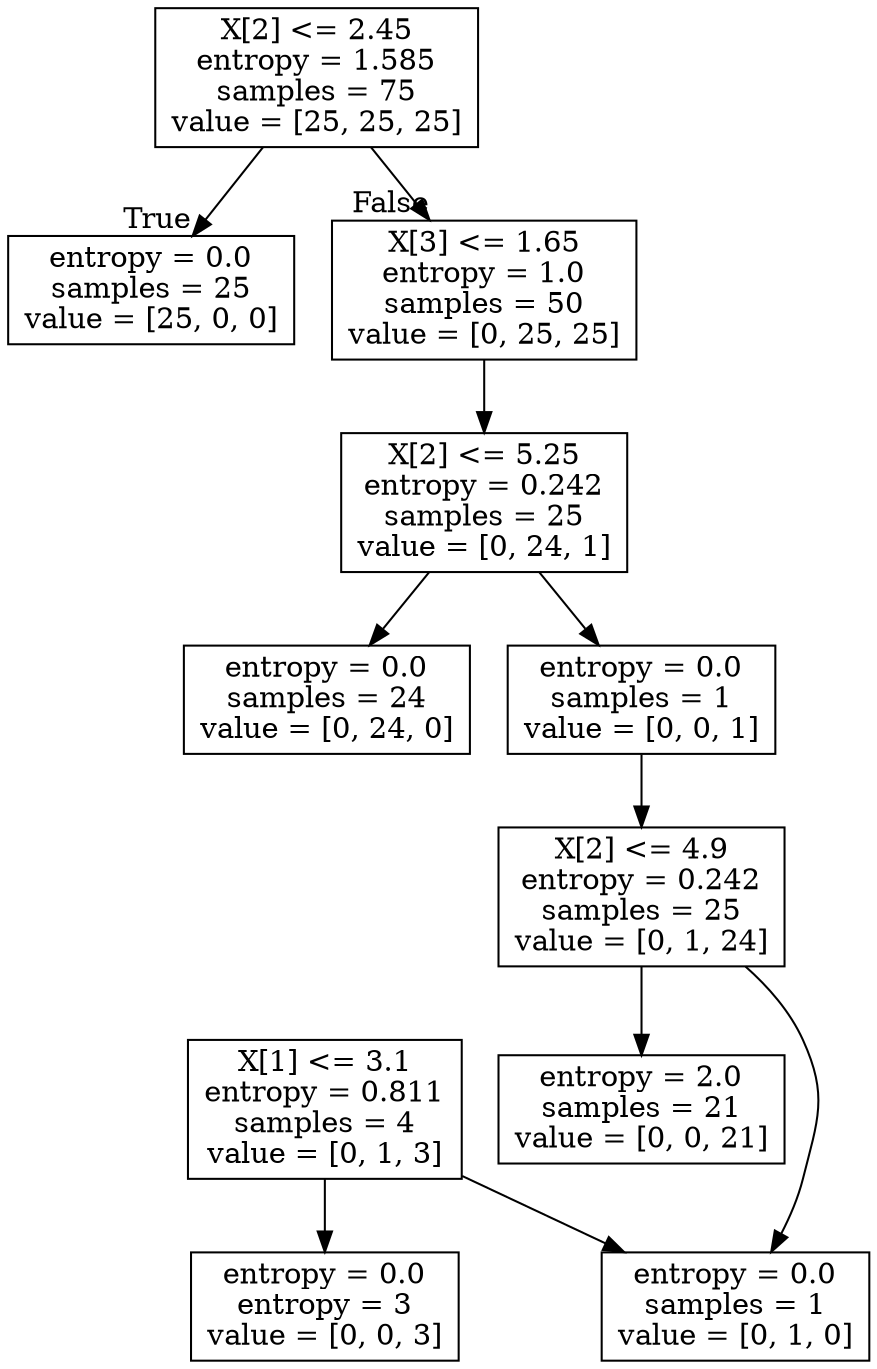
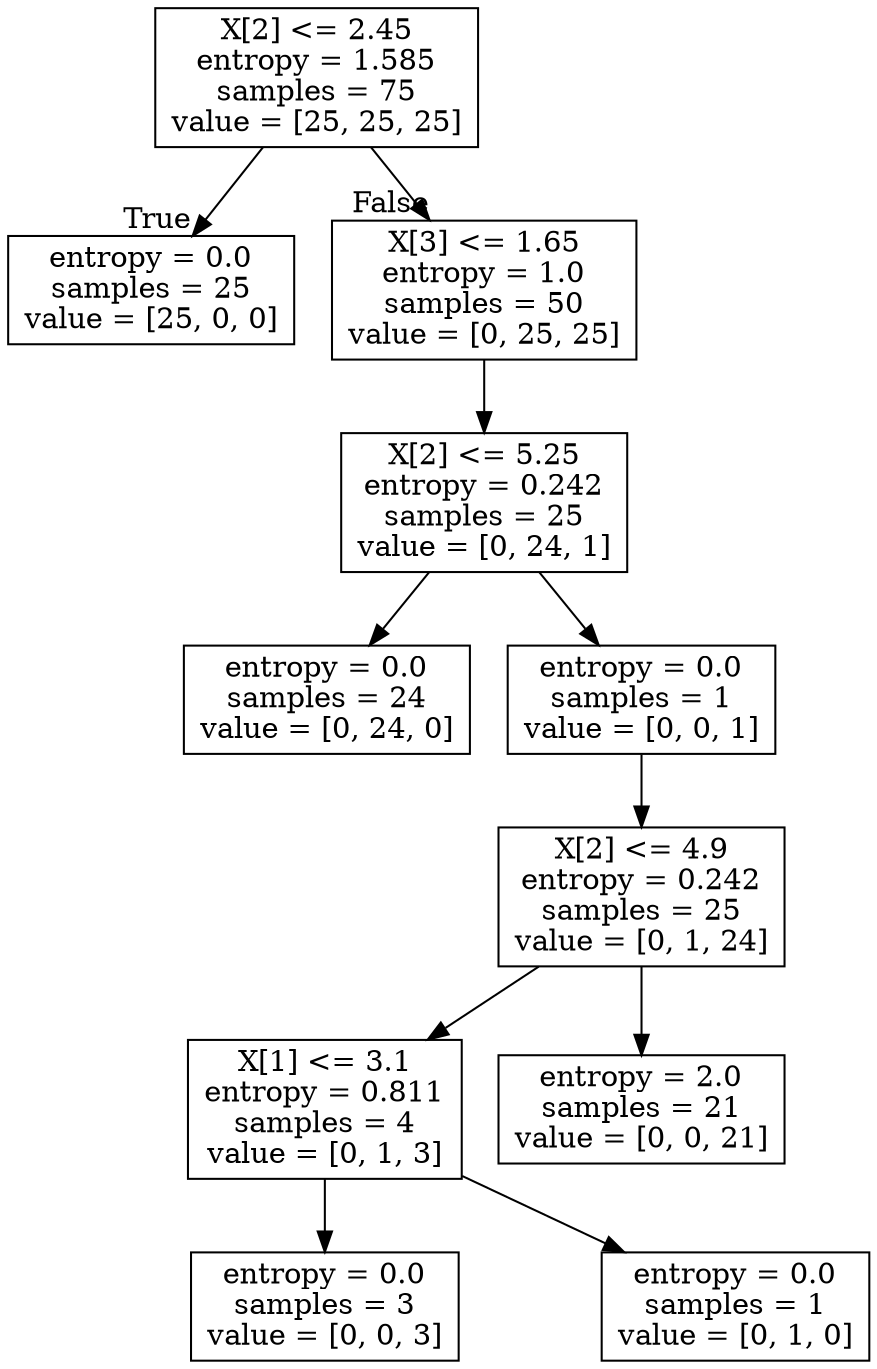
edge "X[2] <= 4.9 entropy = 0.242 samples = 25 value = [0, 1, 24]" -> "entropy = 0.0 samples = 1 value = [0, 1, 0]": now "X[2] <= 4.9 entropy = 0.242 samples = 25 value = [0, 1, 24]" -> "X[1] <= 3.1 entropy = 0.811 samples = 4 value = [0, 1, 3]"
node "entropy = 0.0 entropy = 3 value = [0, 0, 3]": label "entropy = 0.0 entropy = 3 value = [0, 0, 3]" -> "entropy = 0.0 samples = 3 value = [0, 0, 3]"
